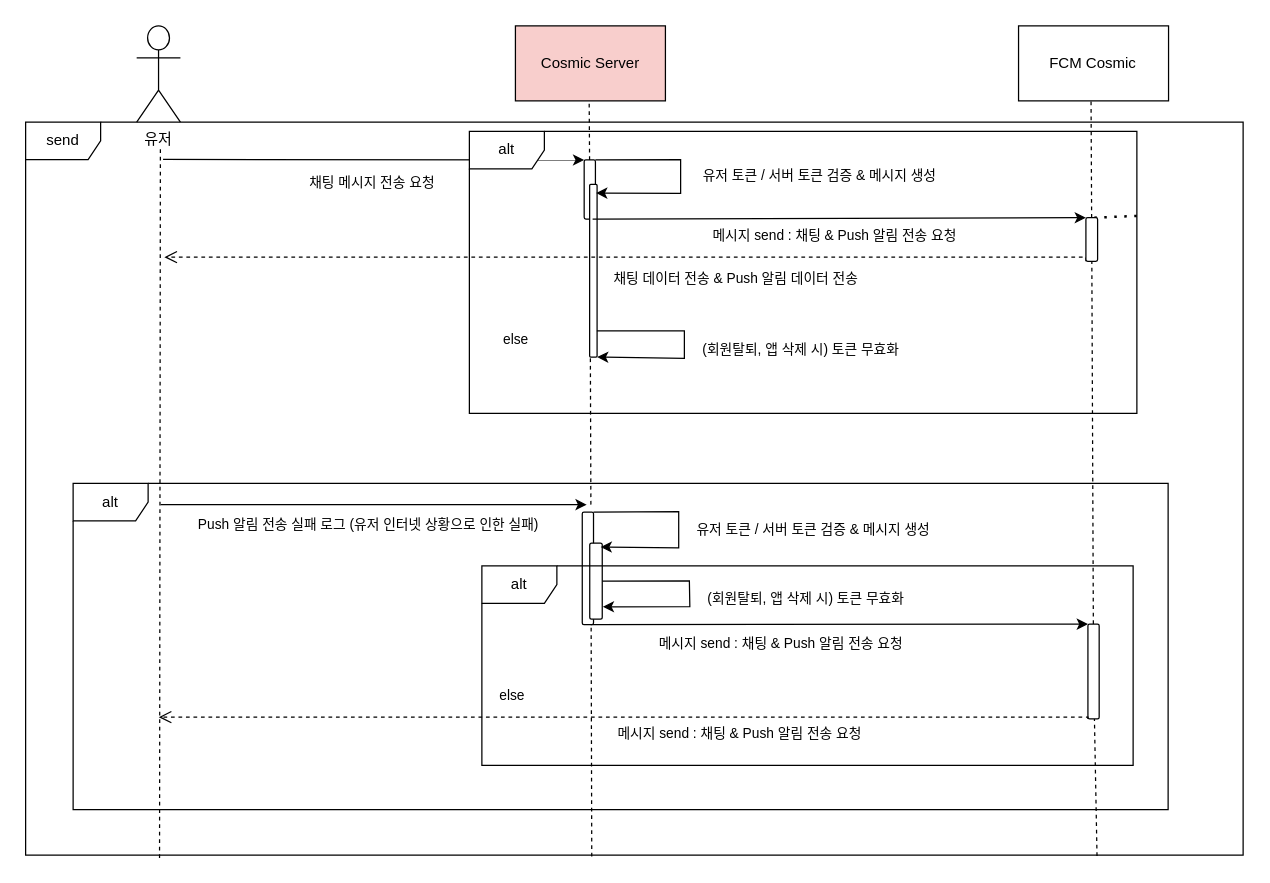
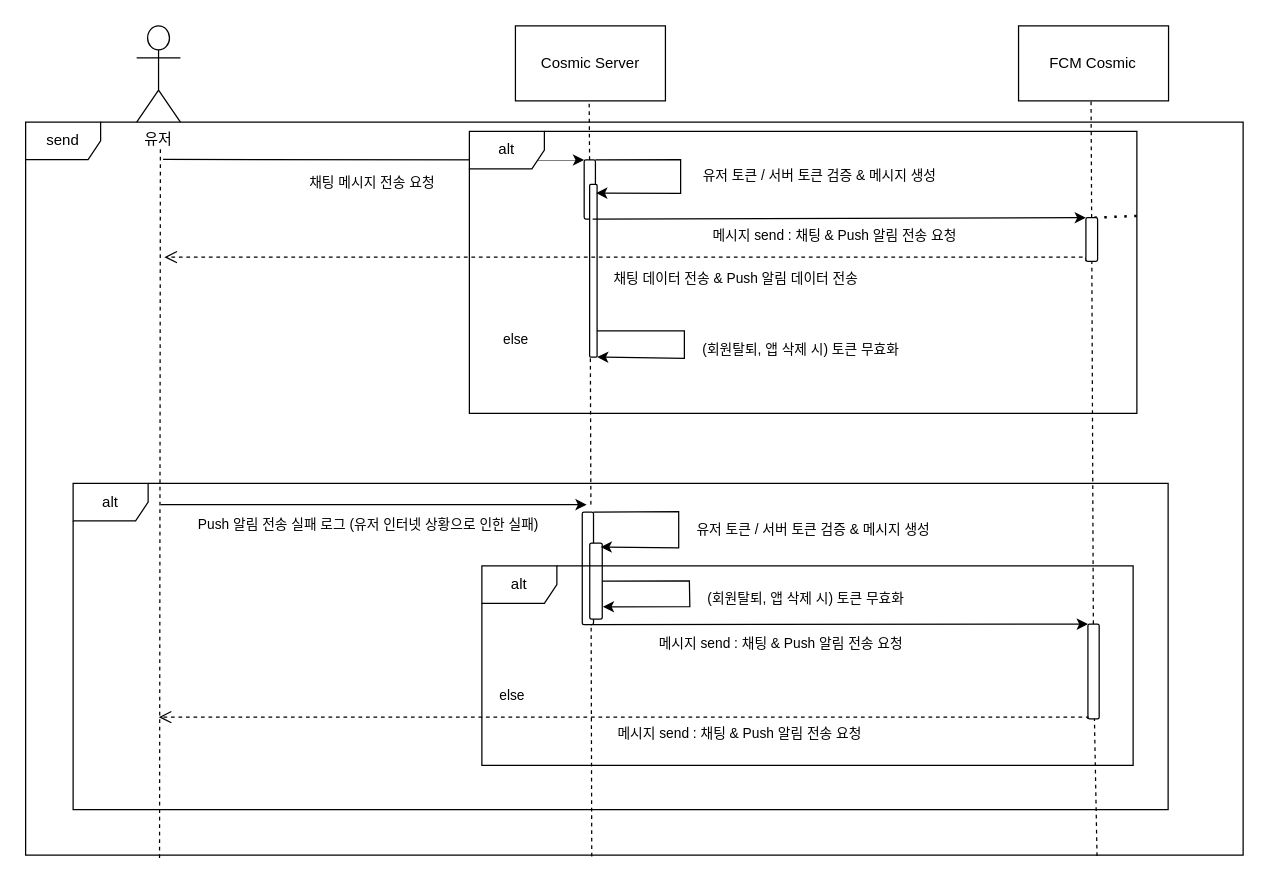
node "Cosmic Server": fillcolor #f8cecc -> #ffffff
